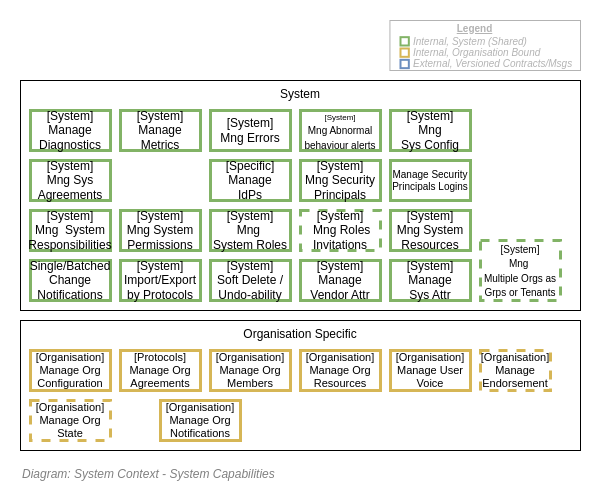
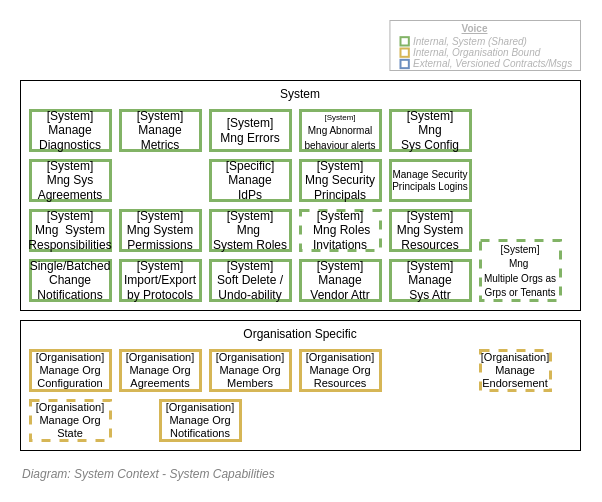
node "Legend": label "Legend" -> "Voice"
node "[Protocols]Manage OrgAgreements": label "[Protocols]Manage OrgAgreements" -> "[Organisation]Manage OrgAgreements"
node "[Organisation]Manage User Voice": removed
